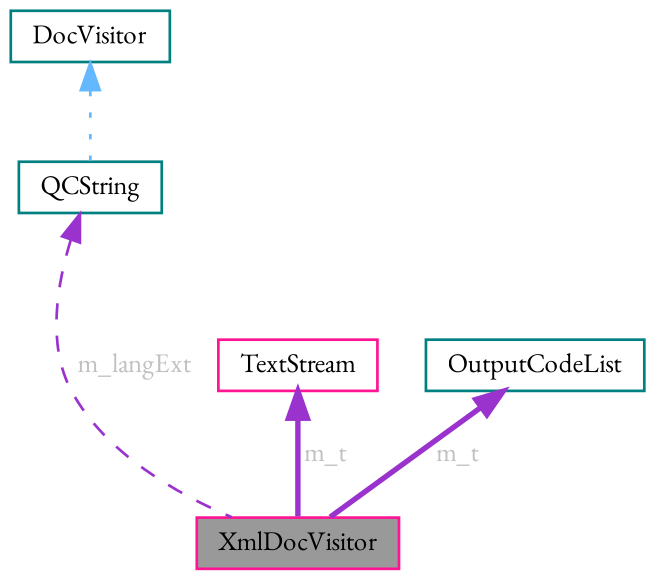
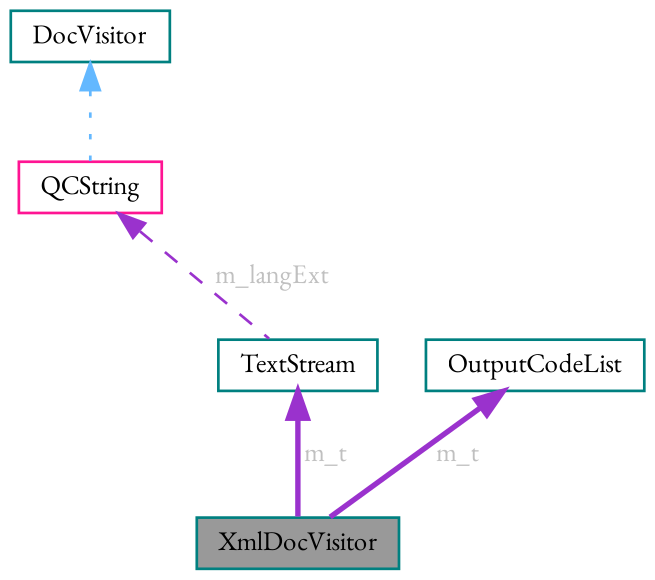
node "QCString": color teal -> deeppink
node "TextStream": color deeppink -> teal
edge "XmlDocVisitor" -> "QCString": now "TextStream" -> "QCString"
node "XmlDocVisitor": color deeppink -> teal
